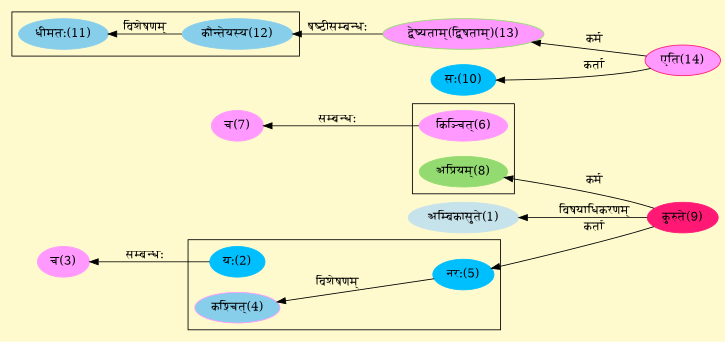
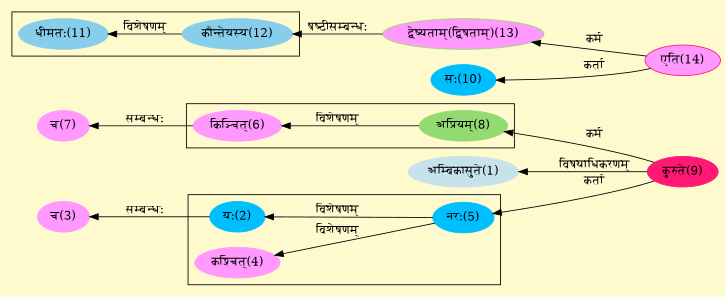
edge "अप्रियम्(8)" -> "किञ्चित्(6)": added, label "विशेषणम्"
edge "नरः(5)" -> "यः(2)": added, label "विशेषणम्"
node "कश्चित्(4)": fillcolor #87ceeb -> #ff99ff
